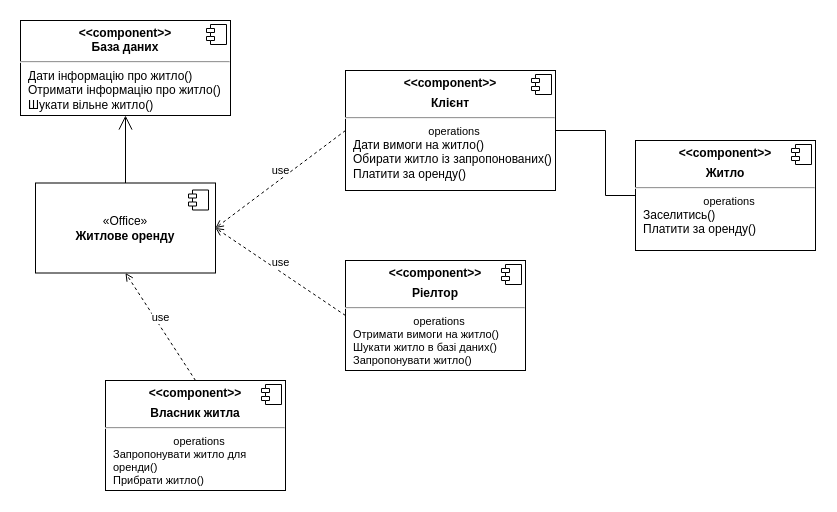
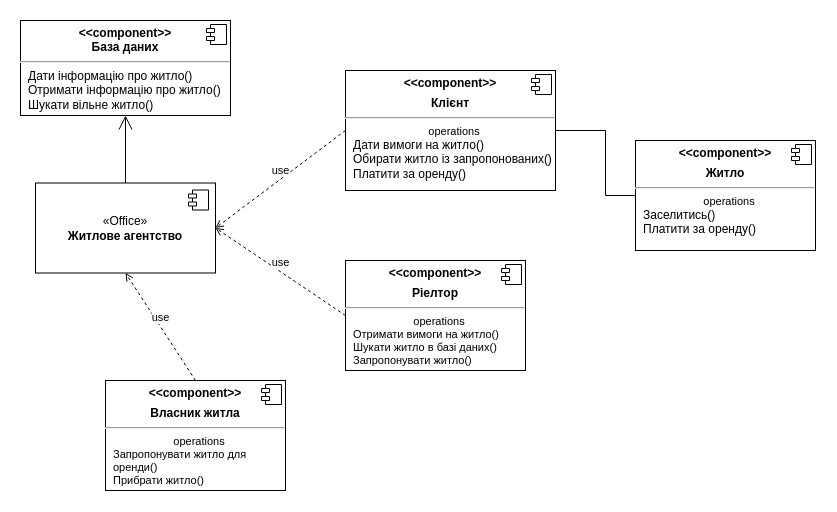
node "«Office» Житлове оренду": label "«Office» Житлове оренду" -> "«Office» Житлове агентство"
